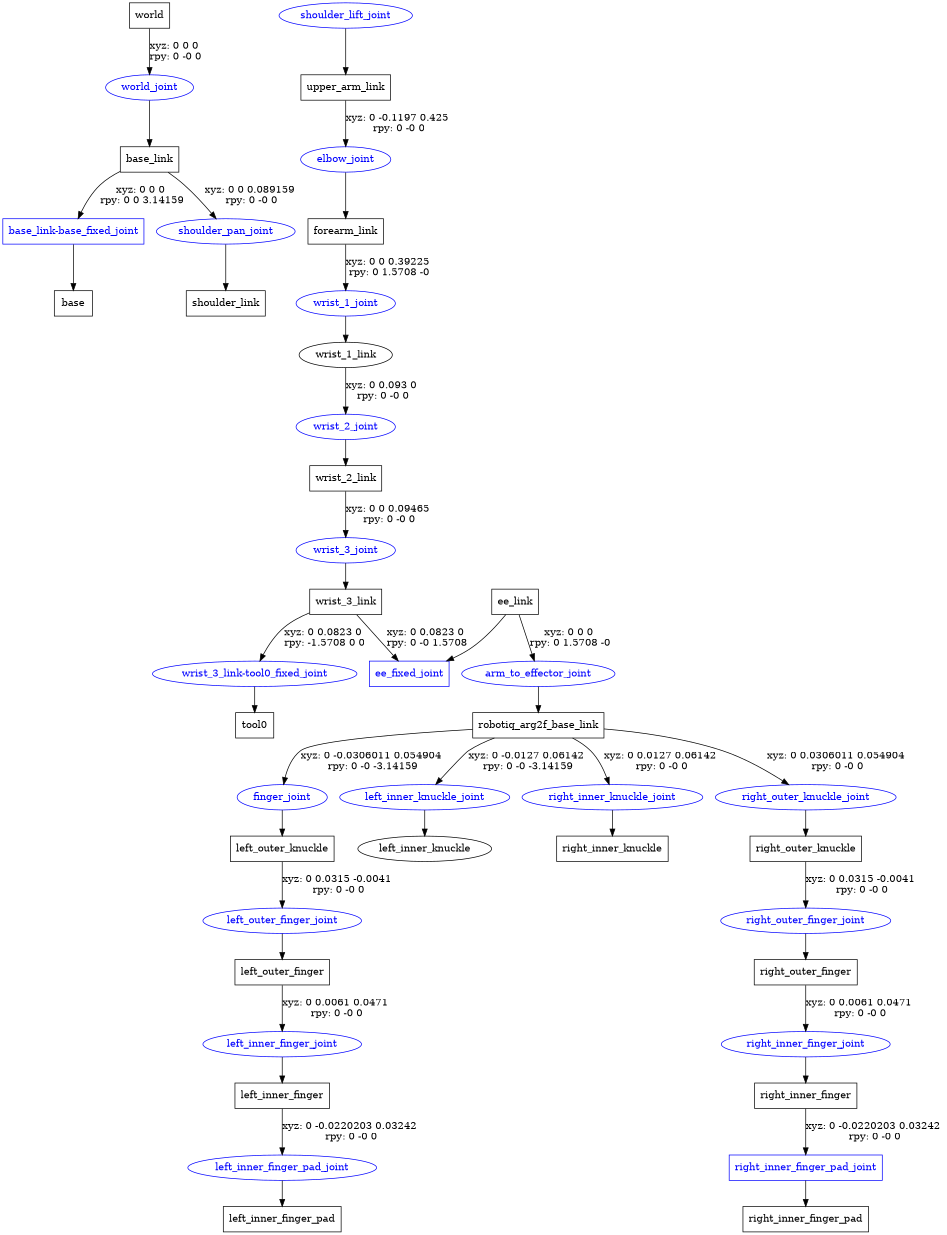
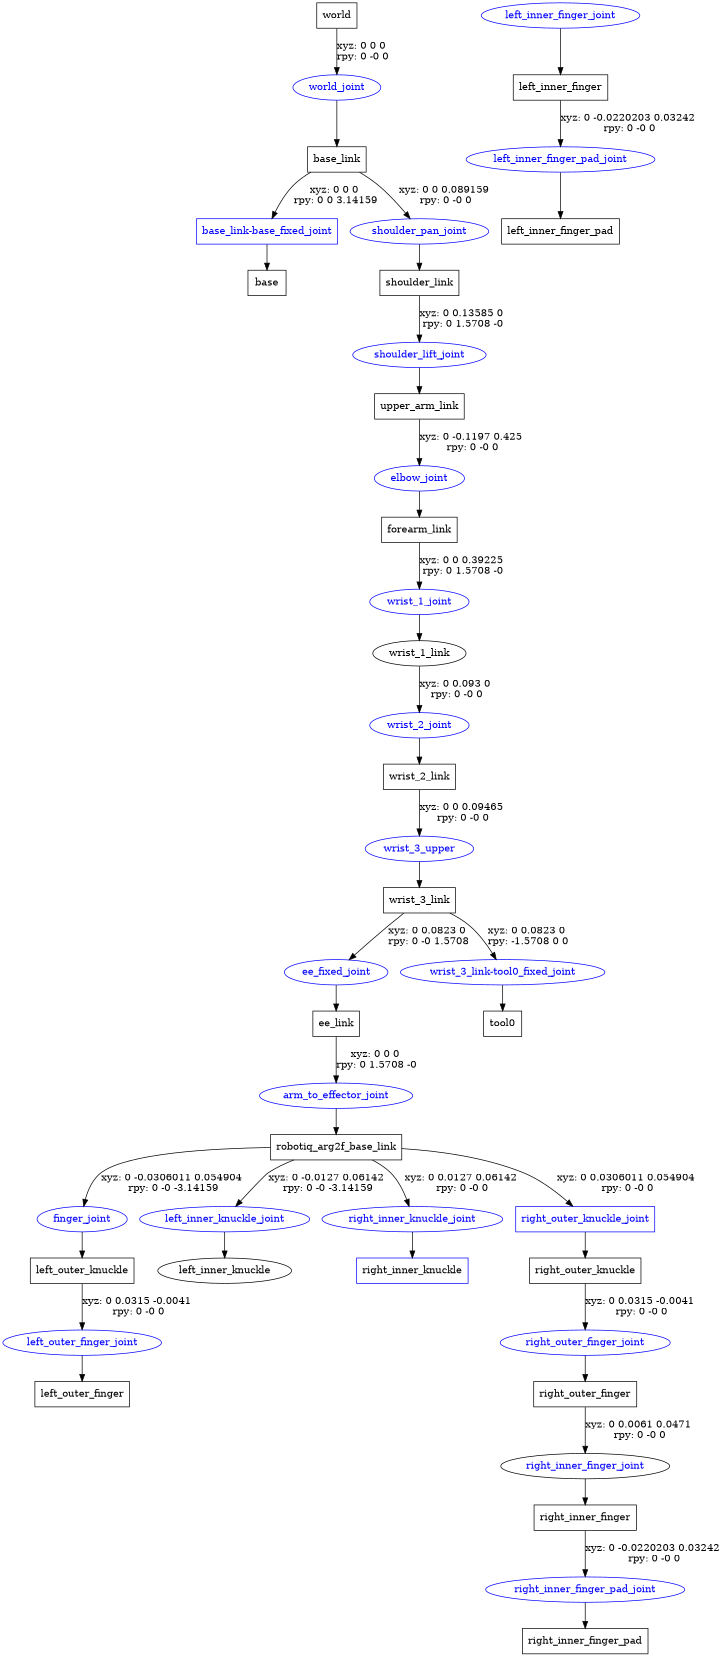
edge "shoulder_link" -> "shoulder_lift_joint": added, label "xyz: 0 0.13585 0 rpy: 0 1.5708 -0"
node "wrist_3_joint": label "wrist_3_joint" -> "wrist_3_upper"
edge "ee_link" -> "ee_fixed_joint": reversed
node "ee_fixed_joint": shape box -> ellipse
node "right_outer_knuckle_joint": shape ellipse -> box
node "right_inner_knuckle": color black -> blue
edge "left_outer_finger" -> "left_inner_finger_joint": removed, label "xyz: 0 0.0061 0.0471 rpy: 0 -0 0"
node "right_inner_finger_joint": color blue -> black
node "right_inner_finger_pad_joint": shape box -> ellipse
